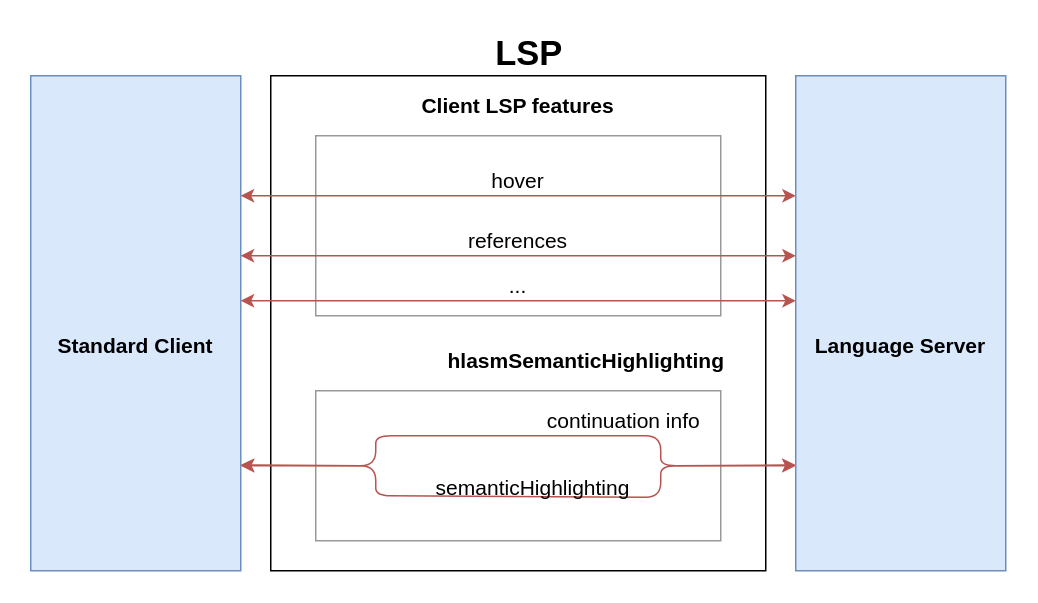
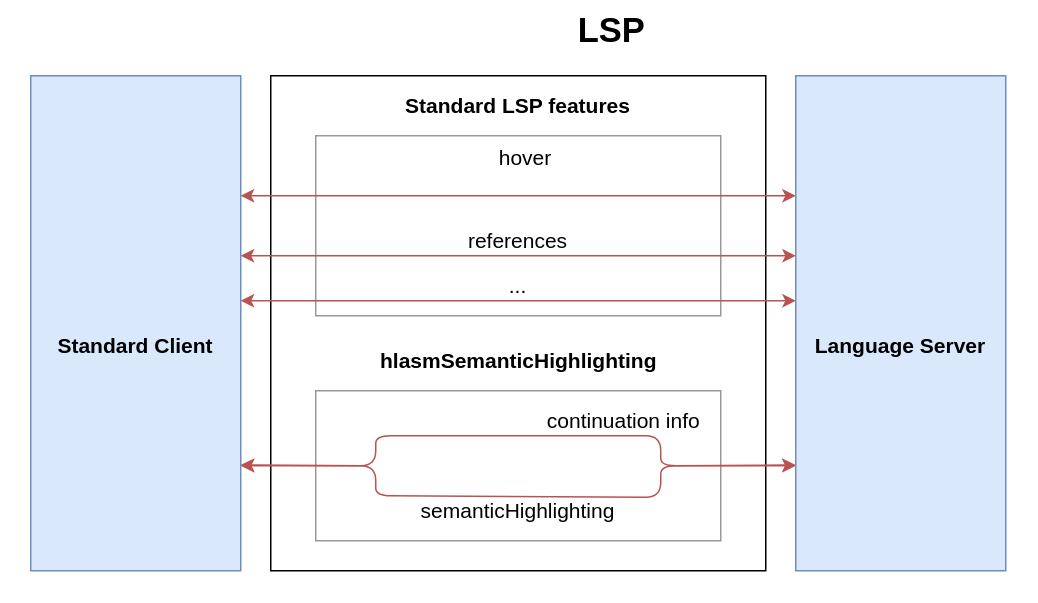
node "LSP": moved (530, 53) -> (612, 31)
node "Client LSP features": label "Client LSP features" -> "Standard LSP features"
node "hover": moved (518, 181) -> (526, 158)
node "hlasmSemanticHighlighting": moved (586, 361) -> (518, 361)
node "semanticHighlighting": moved (533, 488) -> (518, 511)
